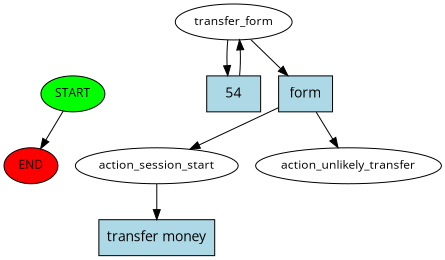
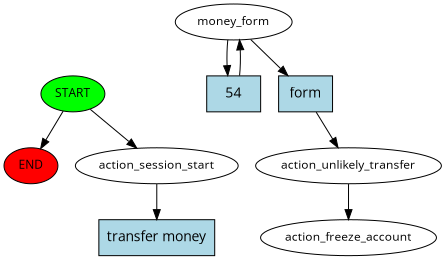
node "transfer_form": label "transfer_form" -> "money_form"
edge "form" -> "action_session_start": now "START" -> "action_session_start"
node "action_freeze_account": added
